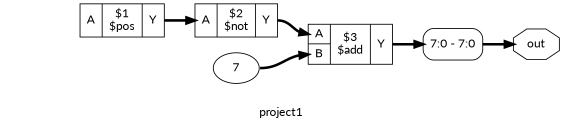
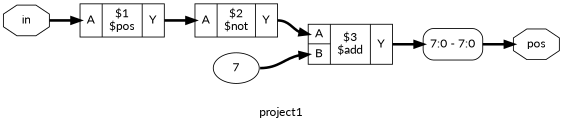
node "in": added
node "out": label "out" -> "pos"
